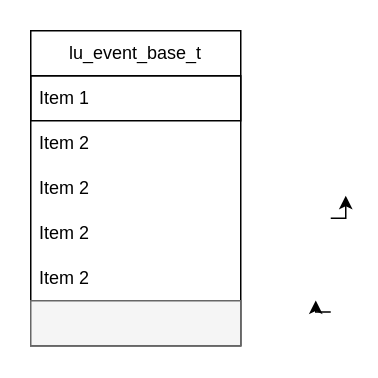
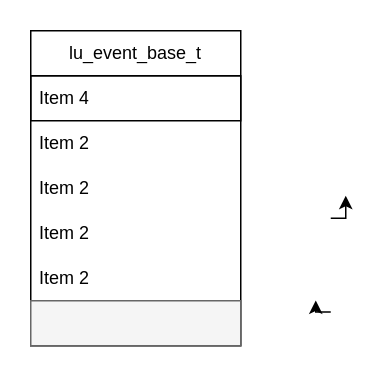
node "Item 1": label "Item 1" -> "Item 4"
